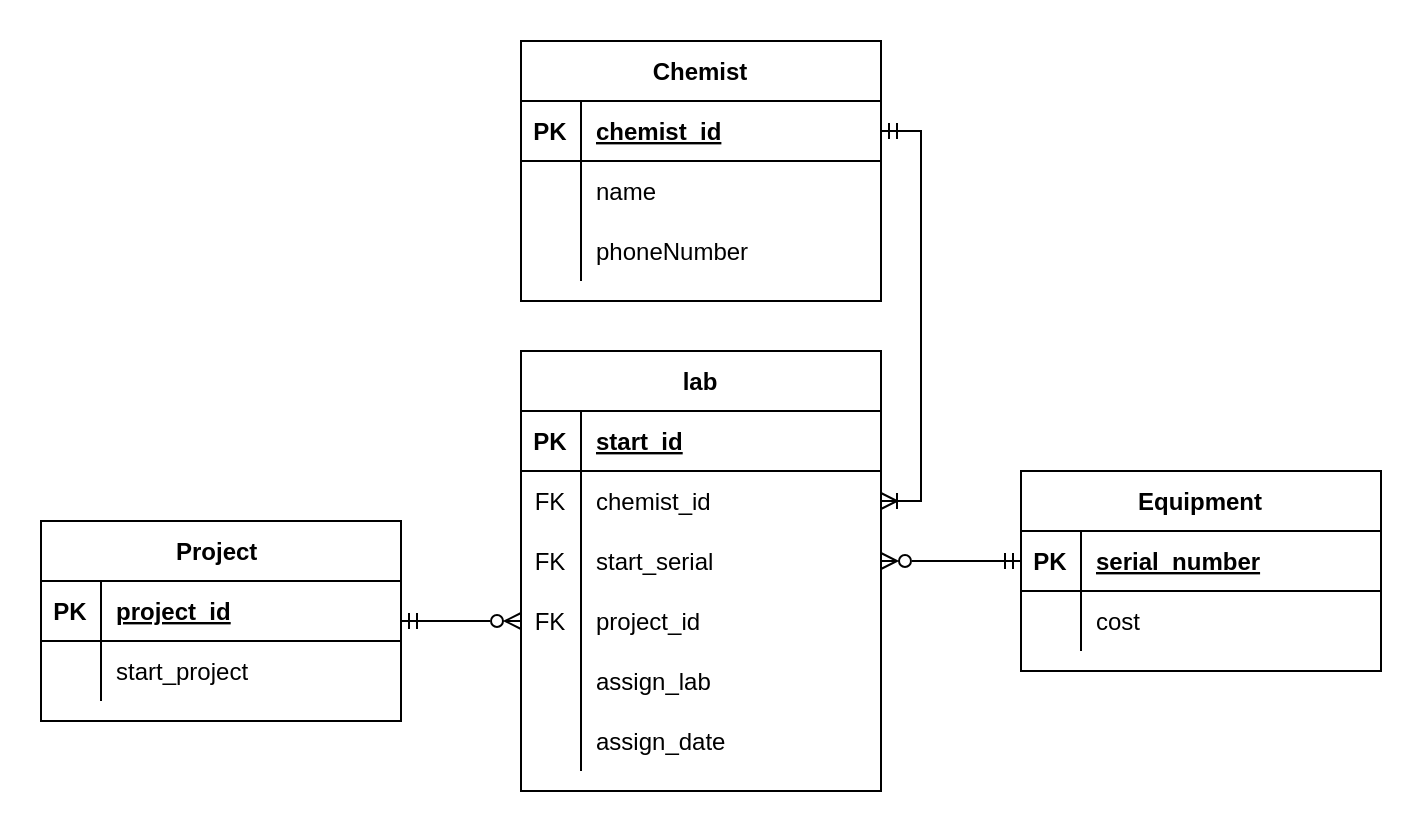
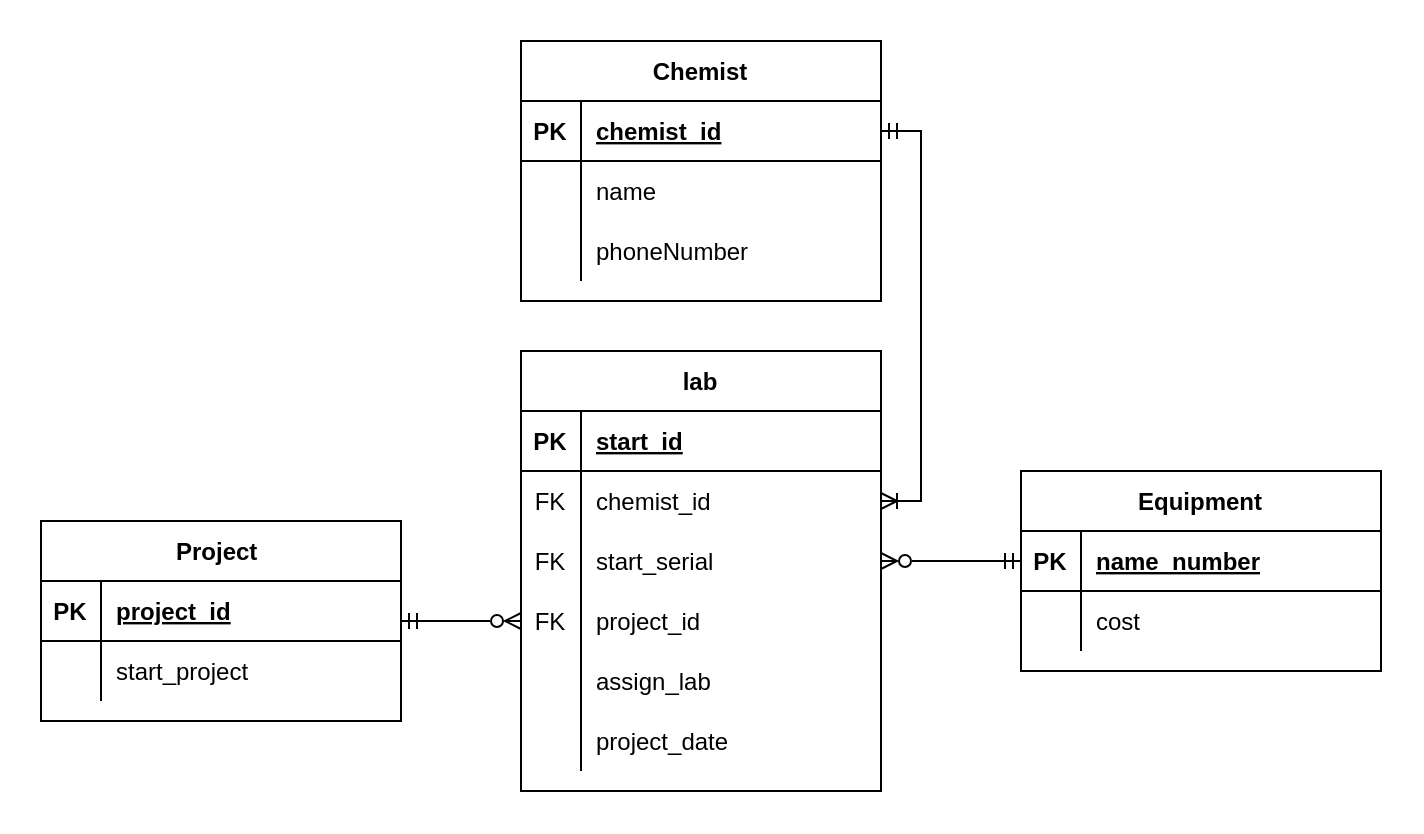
node "serial_number": label "serial_number" -> "name_number"
node "assign_date": label "assign_date" -> "project_date"
